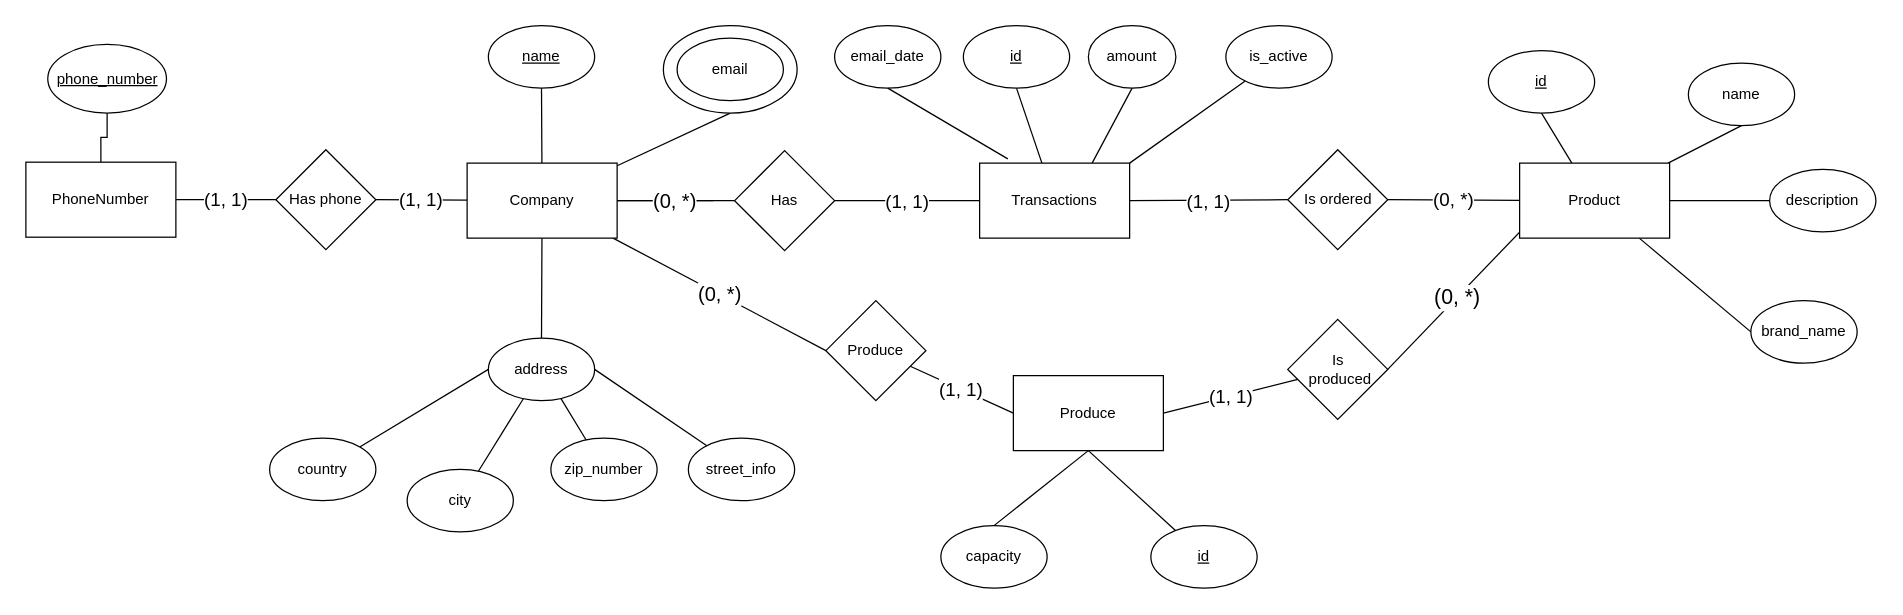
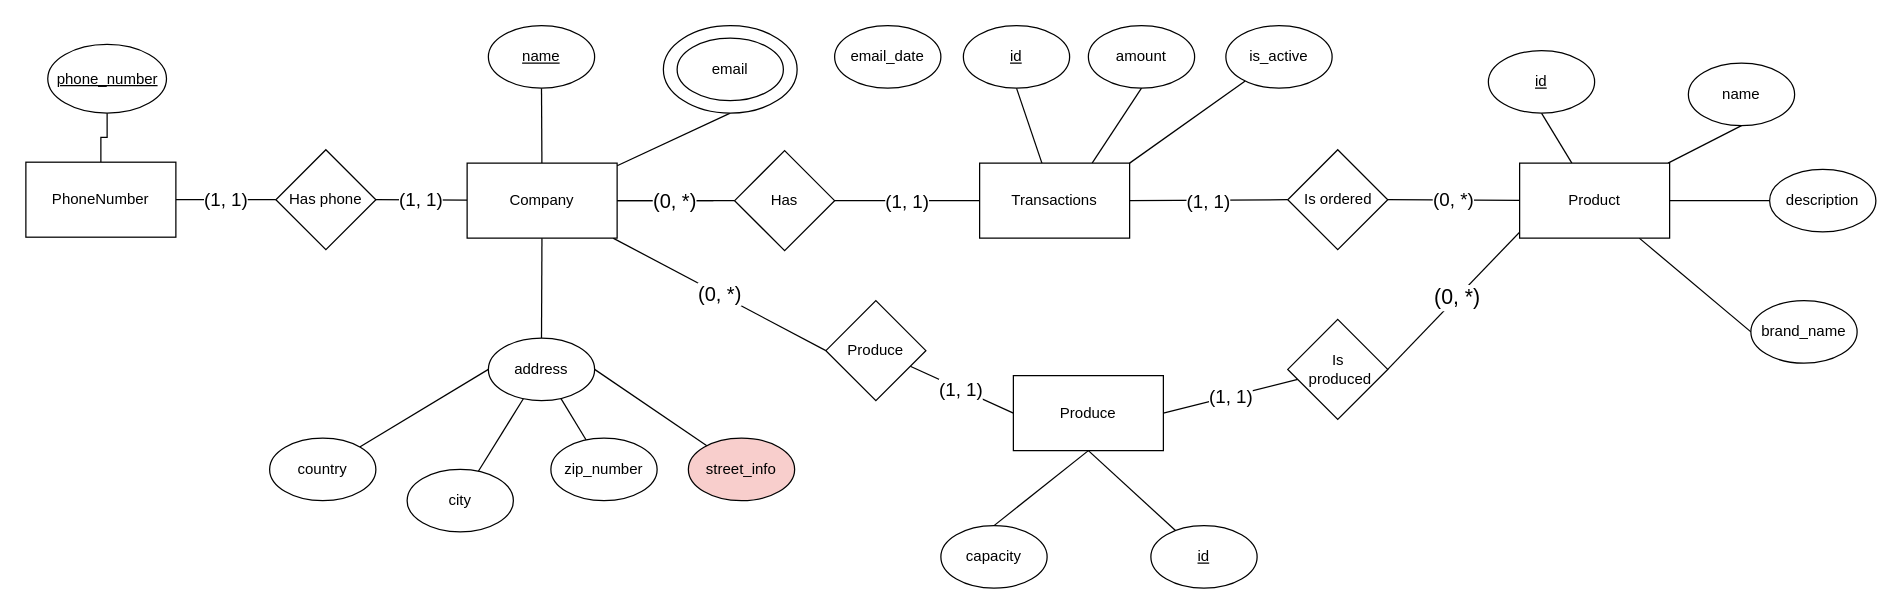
node "amount": size 88x63 -> 106x63
edge "email_date" -- "Transactions": removed
node "street_info": fillcolor #ffffff -> #f8cecc
